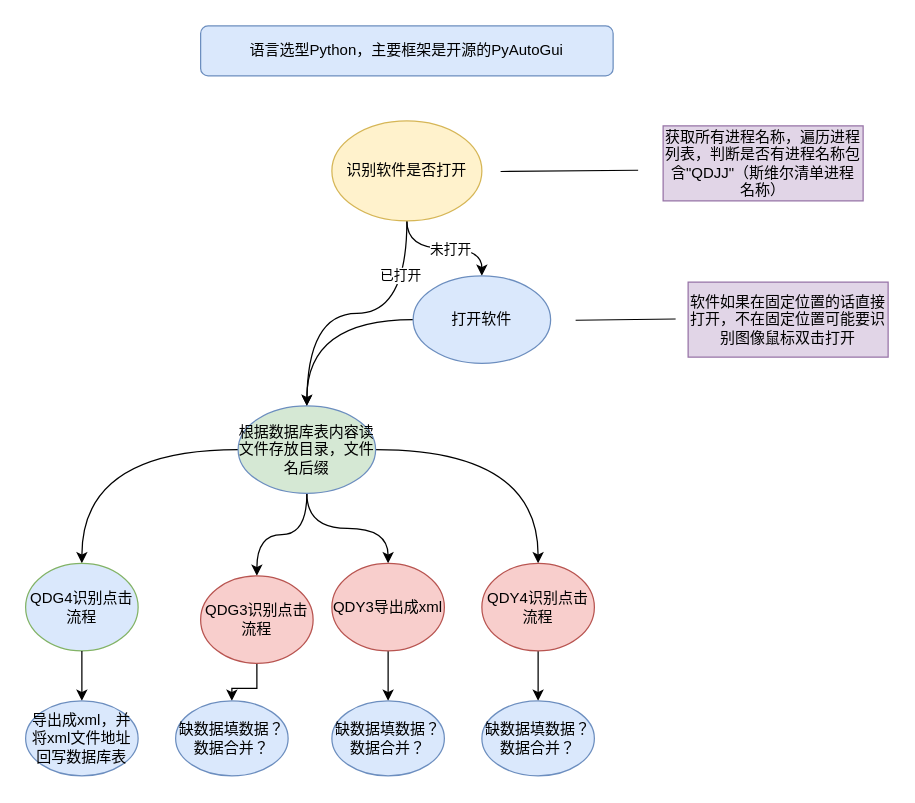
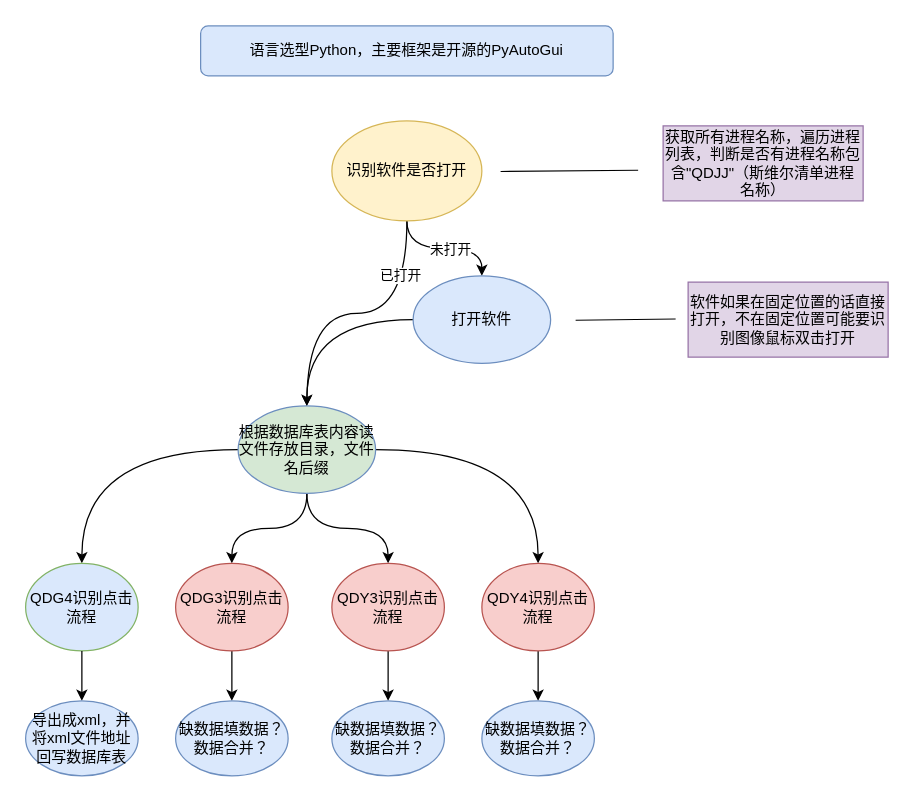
node "QDY3导出成xml": label "QDY3导出成xml" -> "QDY3识别点击流程"
node "QDG3识别点击流程": moved (257, 619) -> (232, 607)
